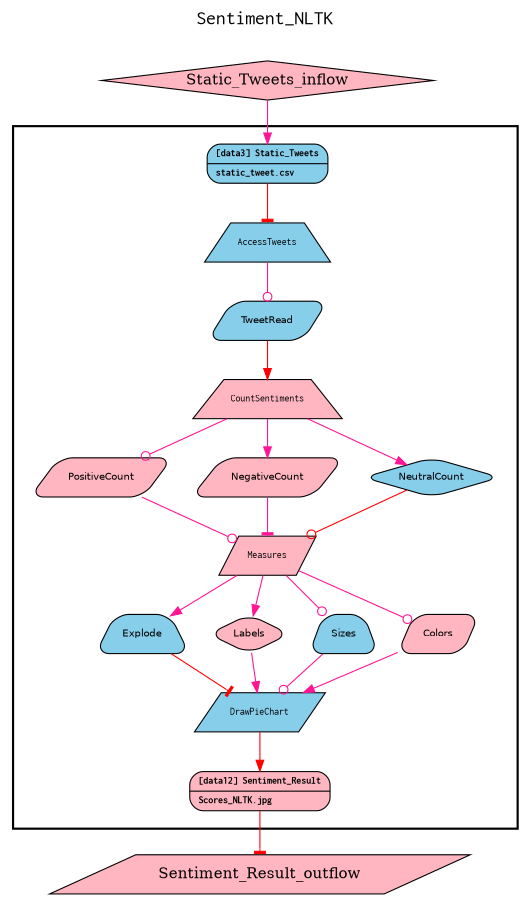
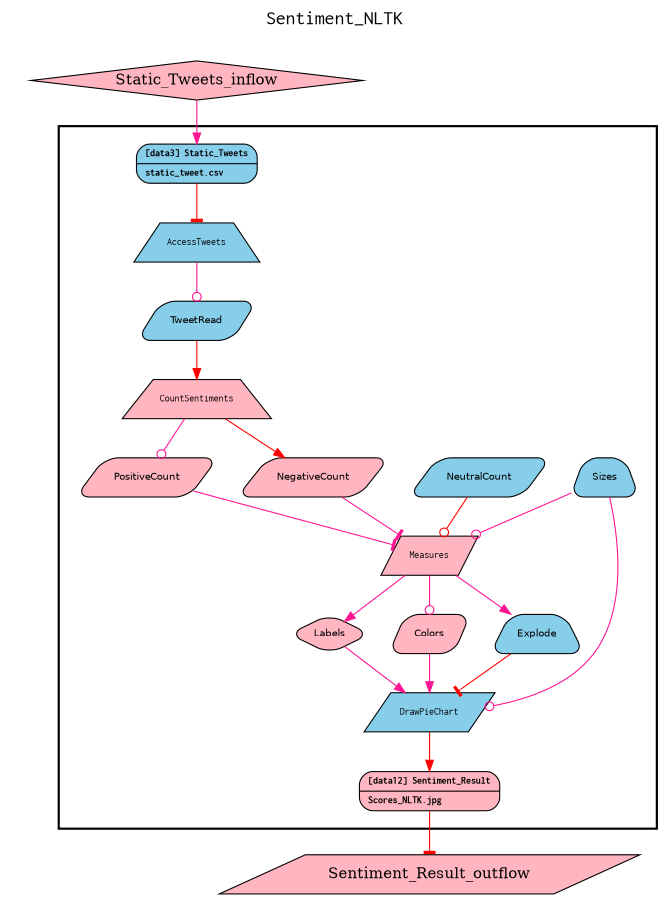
edge "CountSentiments" -> "NegativeCount": color deeppink -> red
edge "CountSentiments" -> "NeutralCount": removed
node "NeutralCount": shape diamond -> parallelogram
edge "PositiveCount" -> "Measures": arrowhead odot -> tee
edge "Measures" -> "Sizes": reversed
